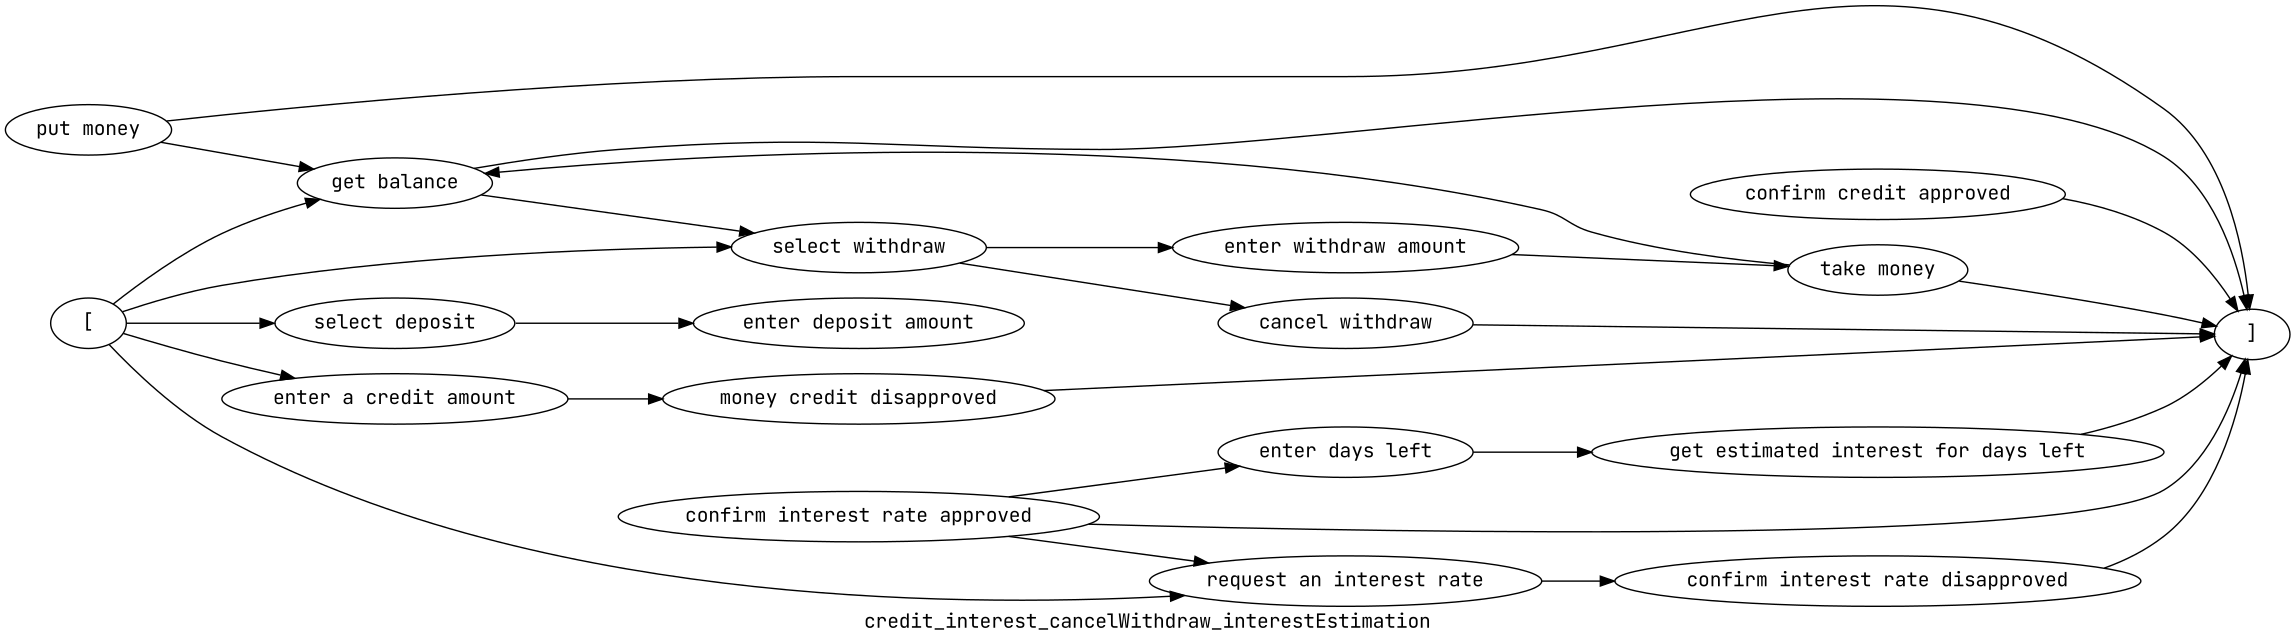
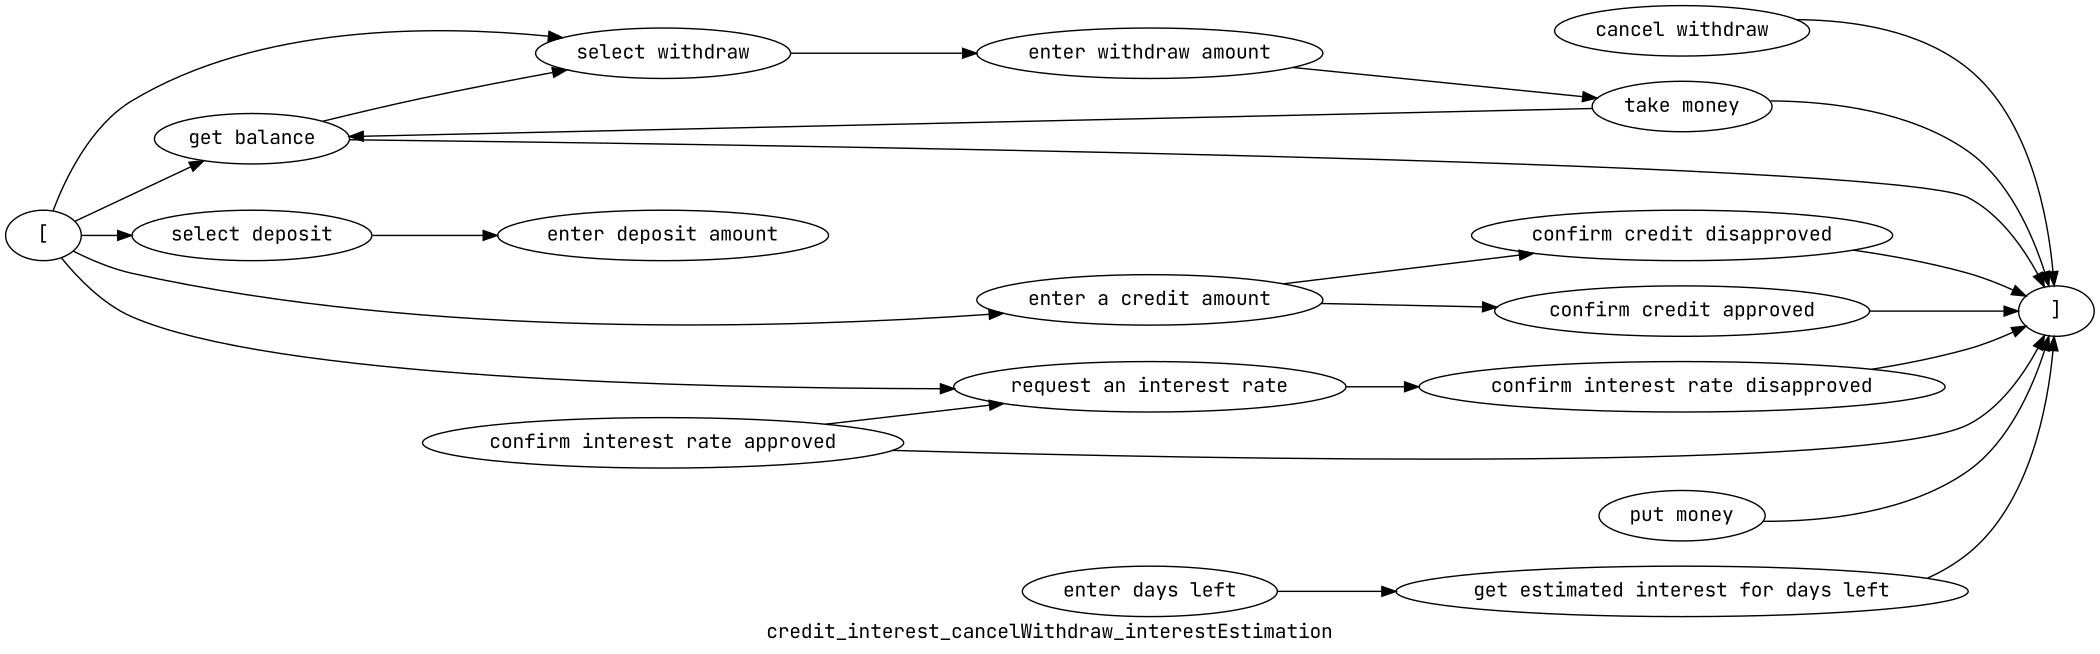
edge "put money" -> "get balance": removed
edge "select withdraw" -> "cancel withdraw": removed
edge "enter a credit amount" -> "confirm credit approved": added
node "money credit disapproved": label "money credit disapproved" -> "confirm credit disapproved"
edge "confirm interest rate approved" -> "enter days left": removed
